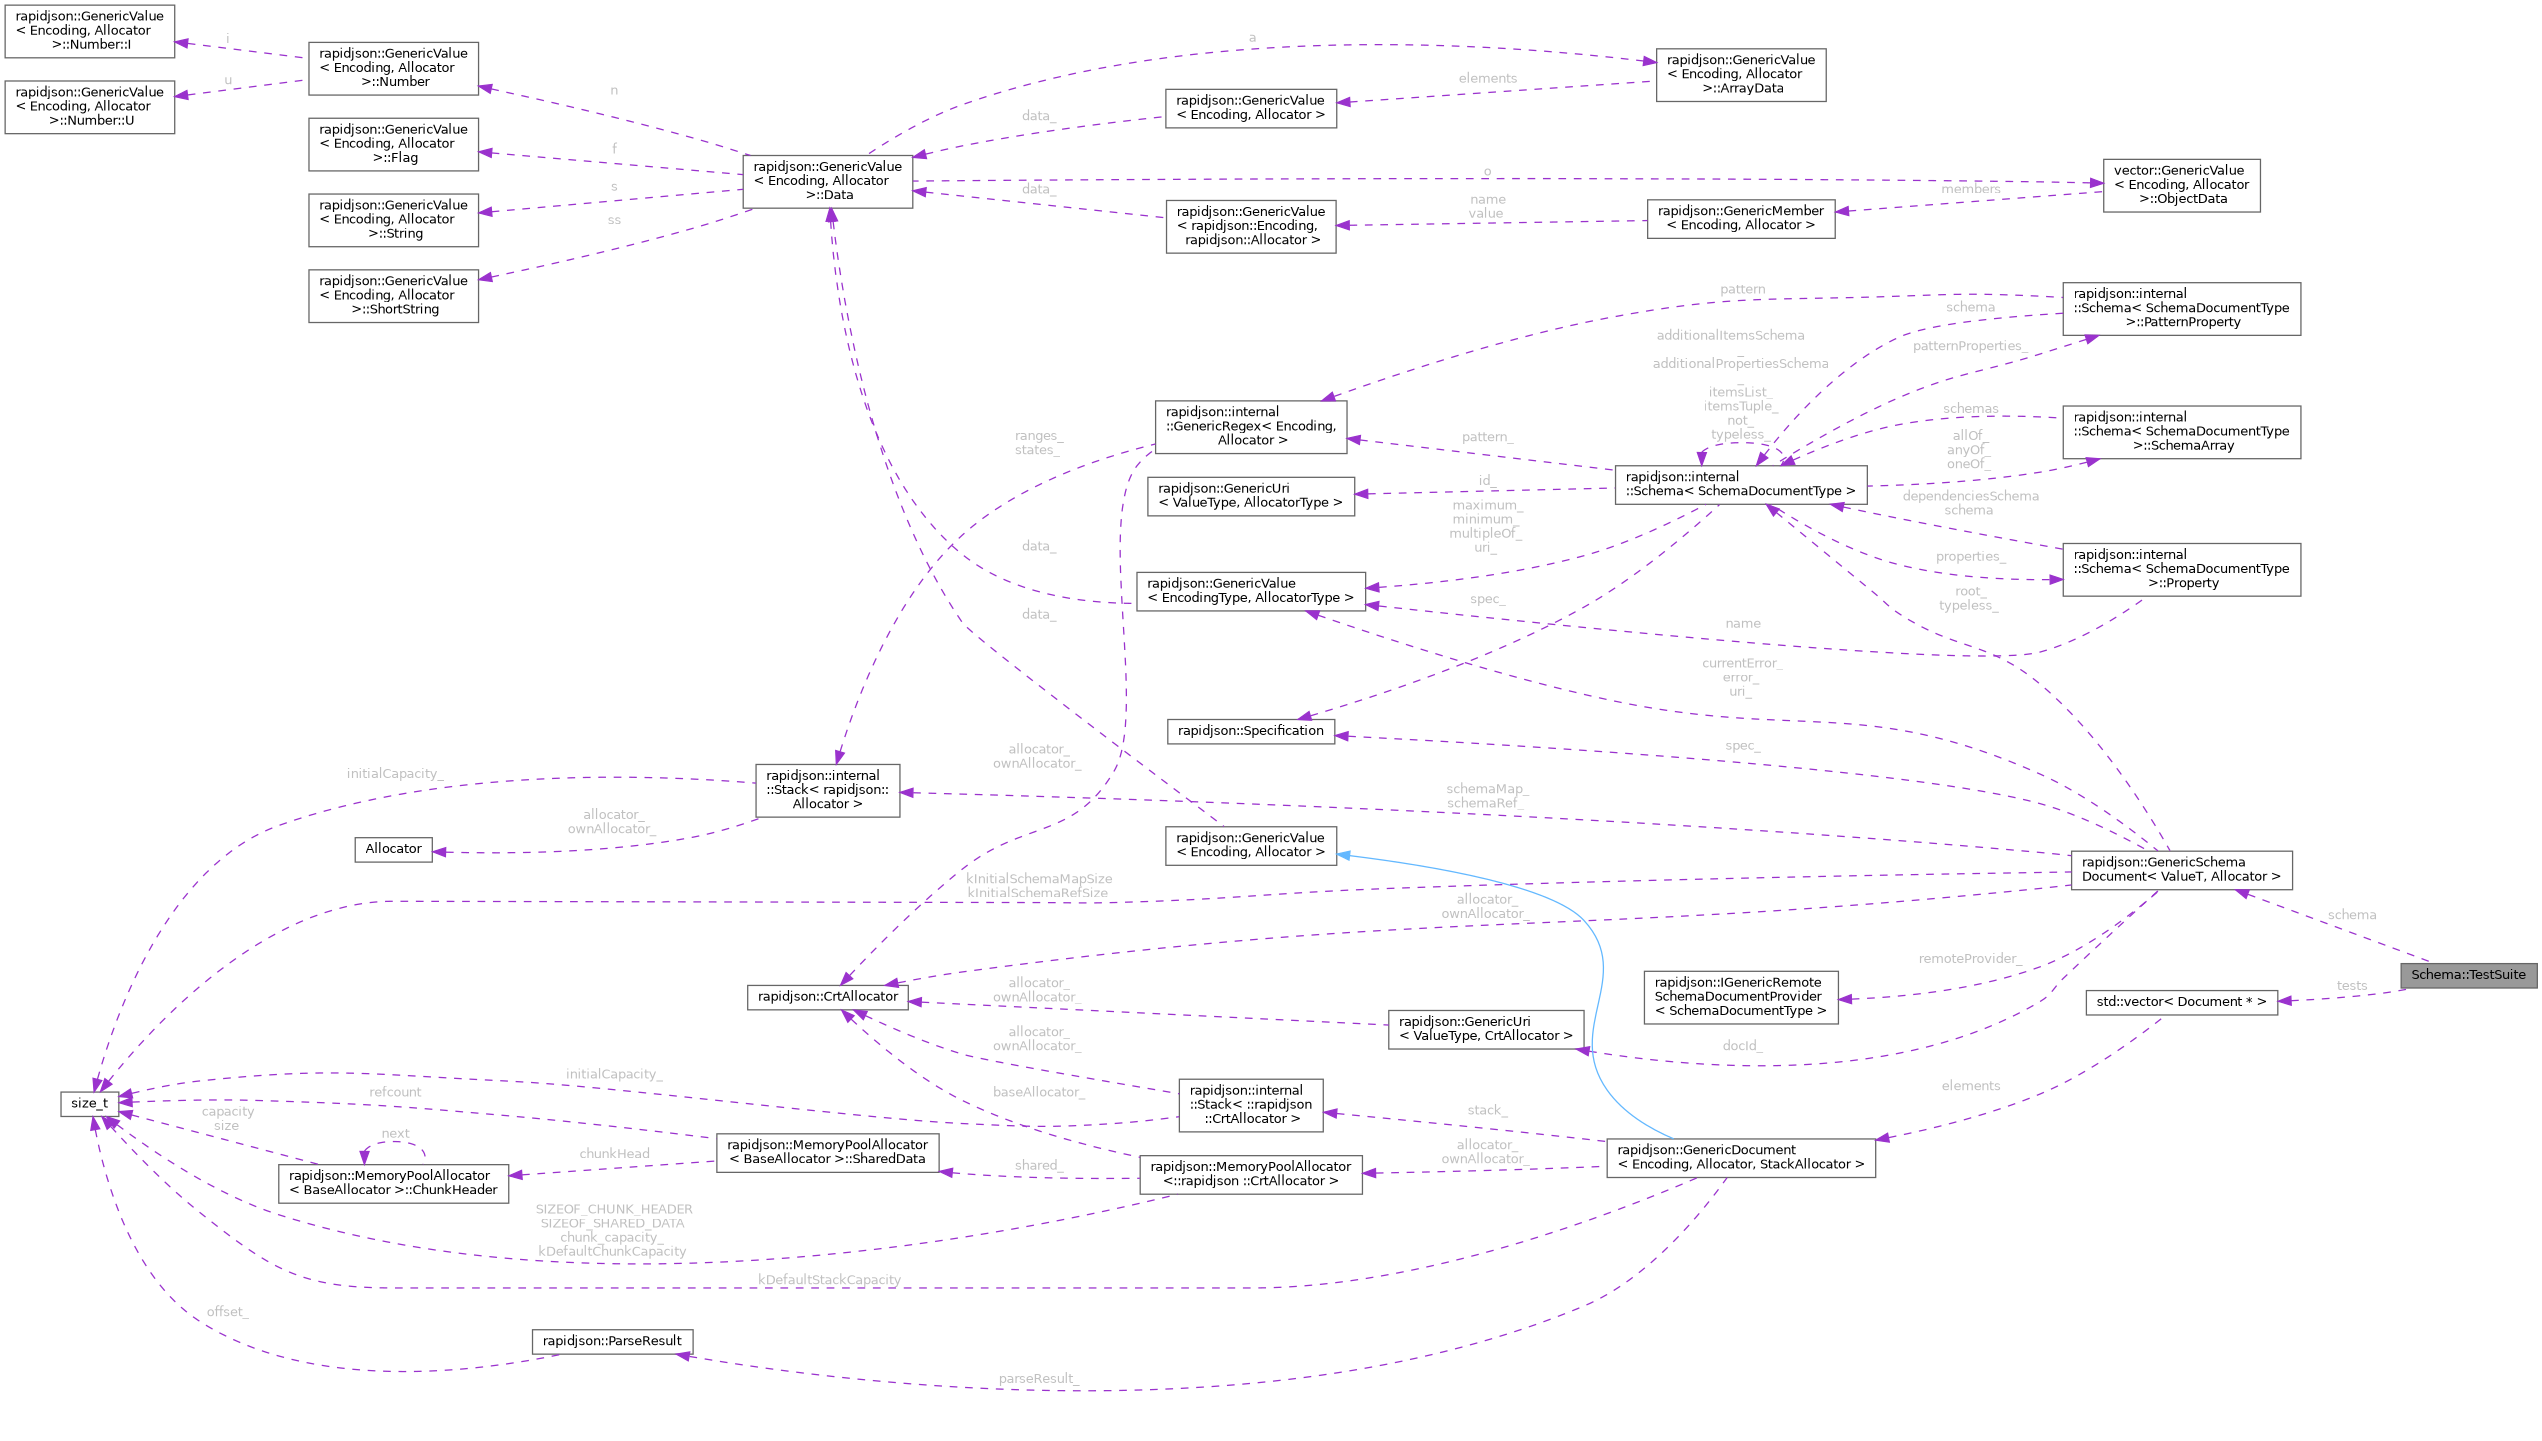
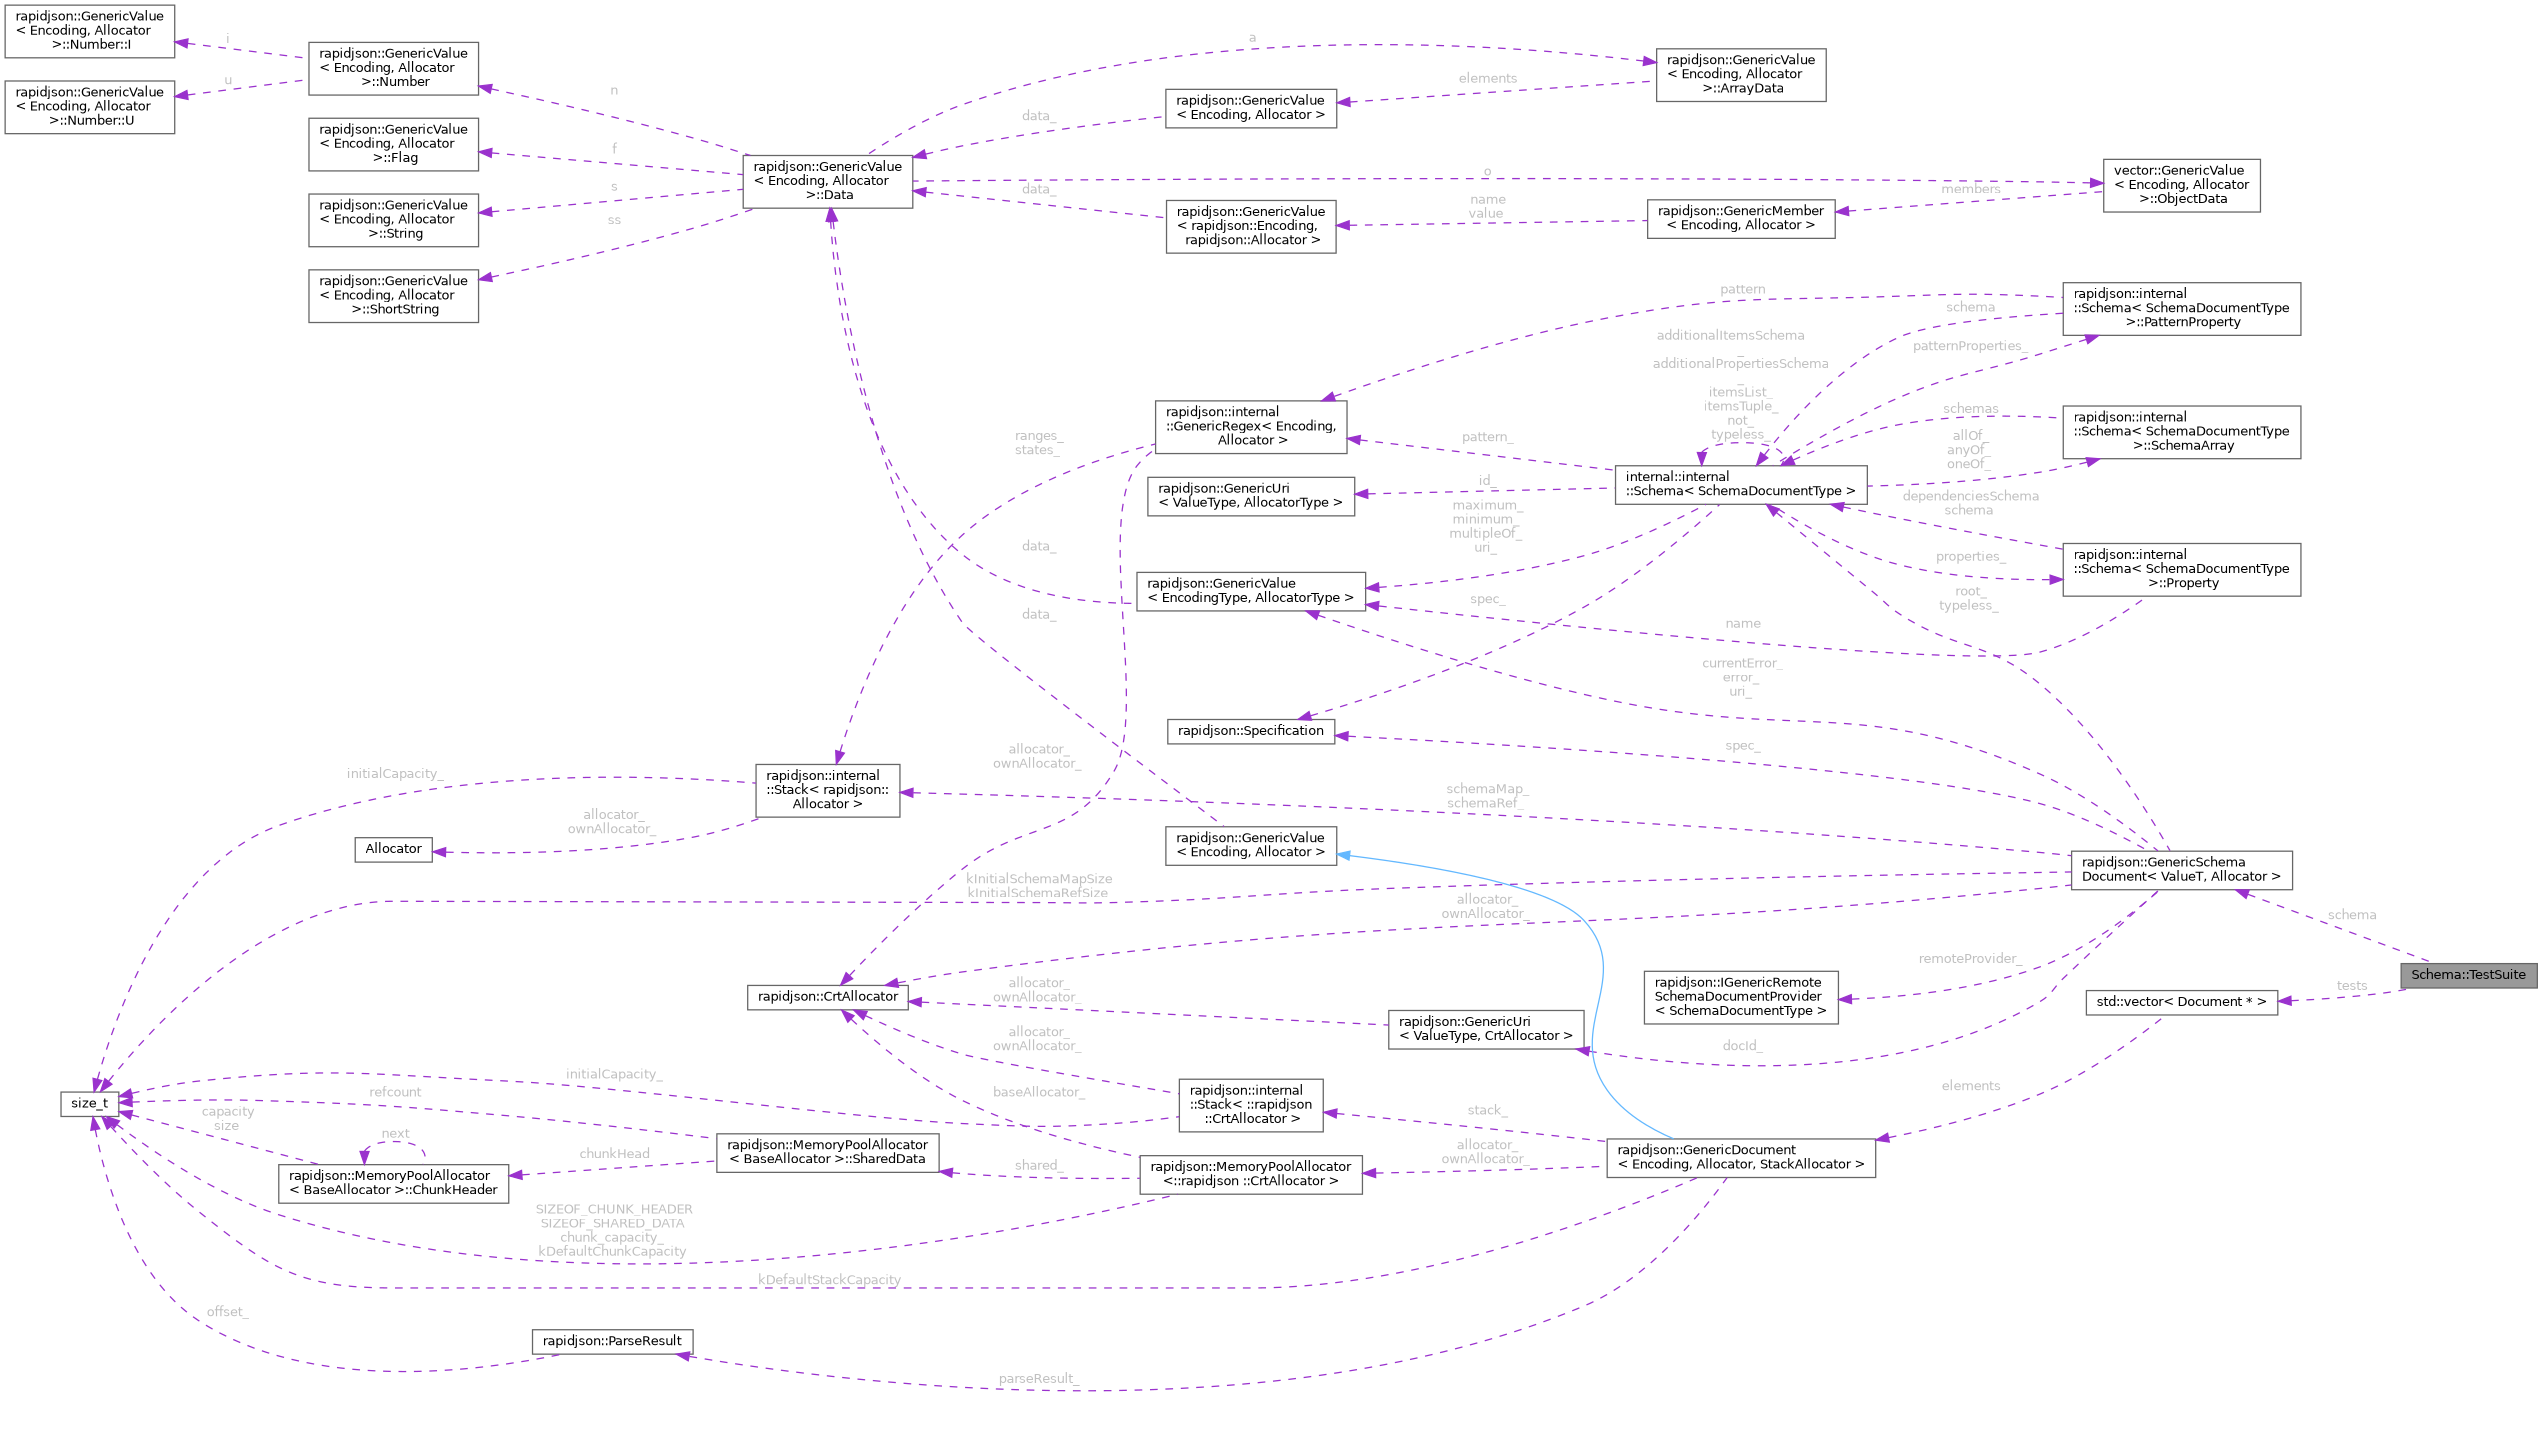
node "rapidjson::internal ::Schema< SchemaDocumentType >": label "rapidjson::internal ::Schema< SchemaDocumentType >" -> "internal::internal ::Schema< SchemaDocumentType >"
